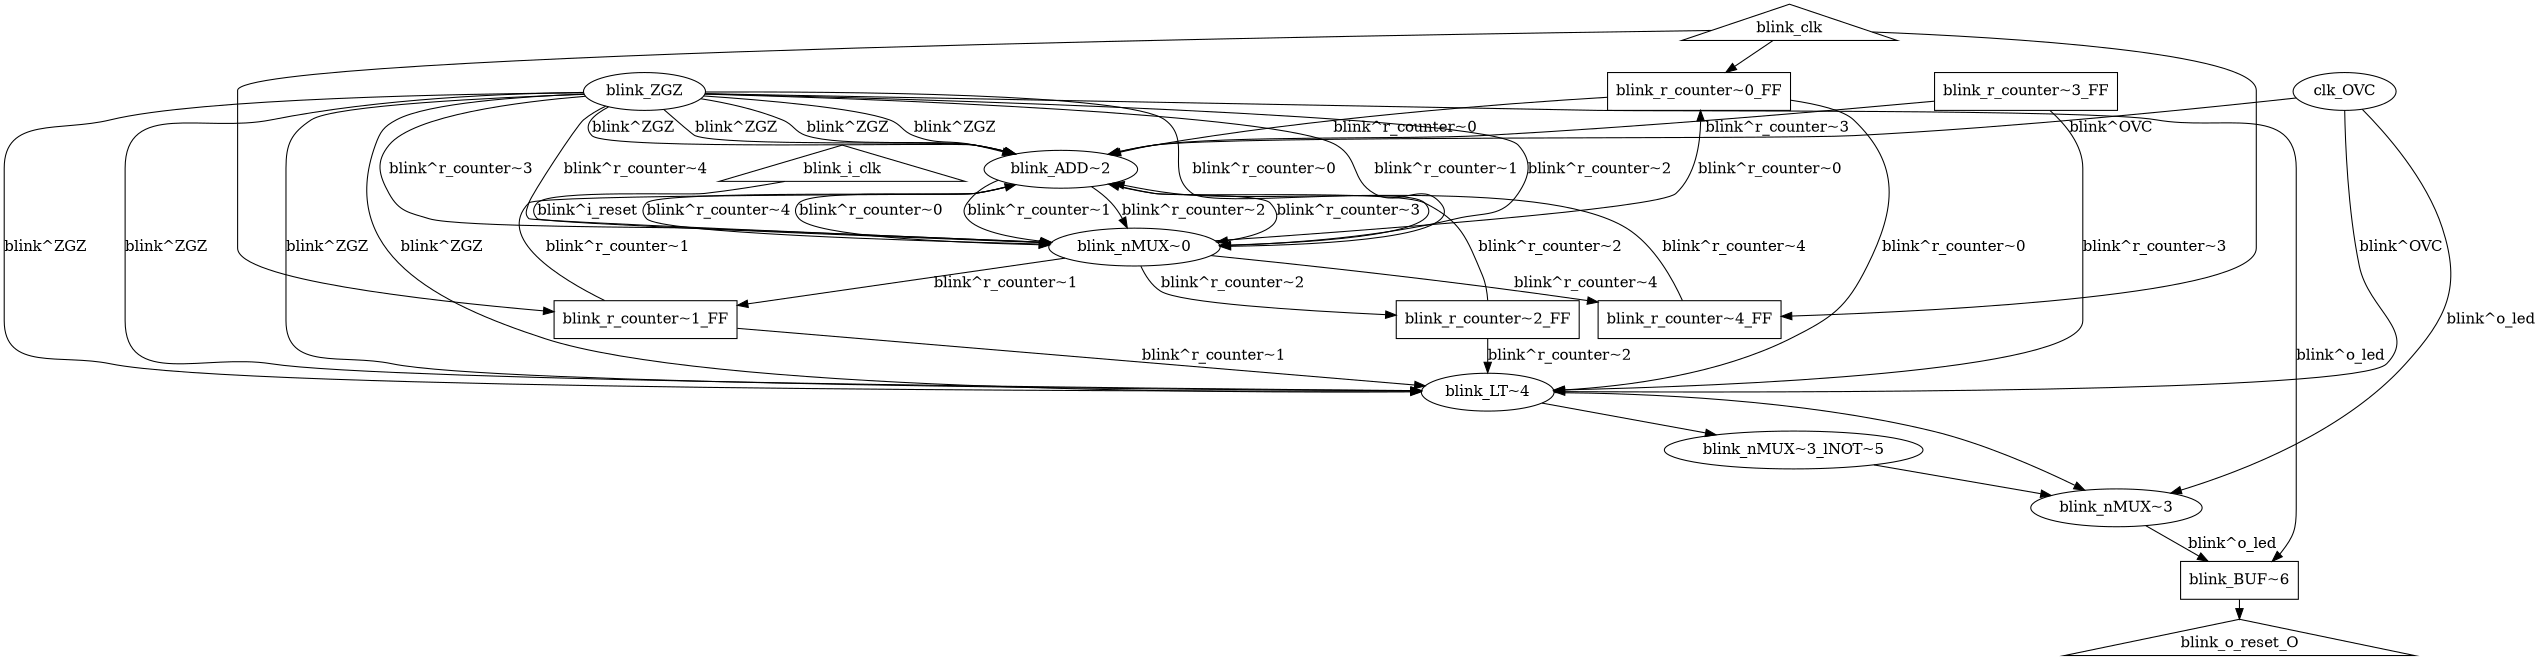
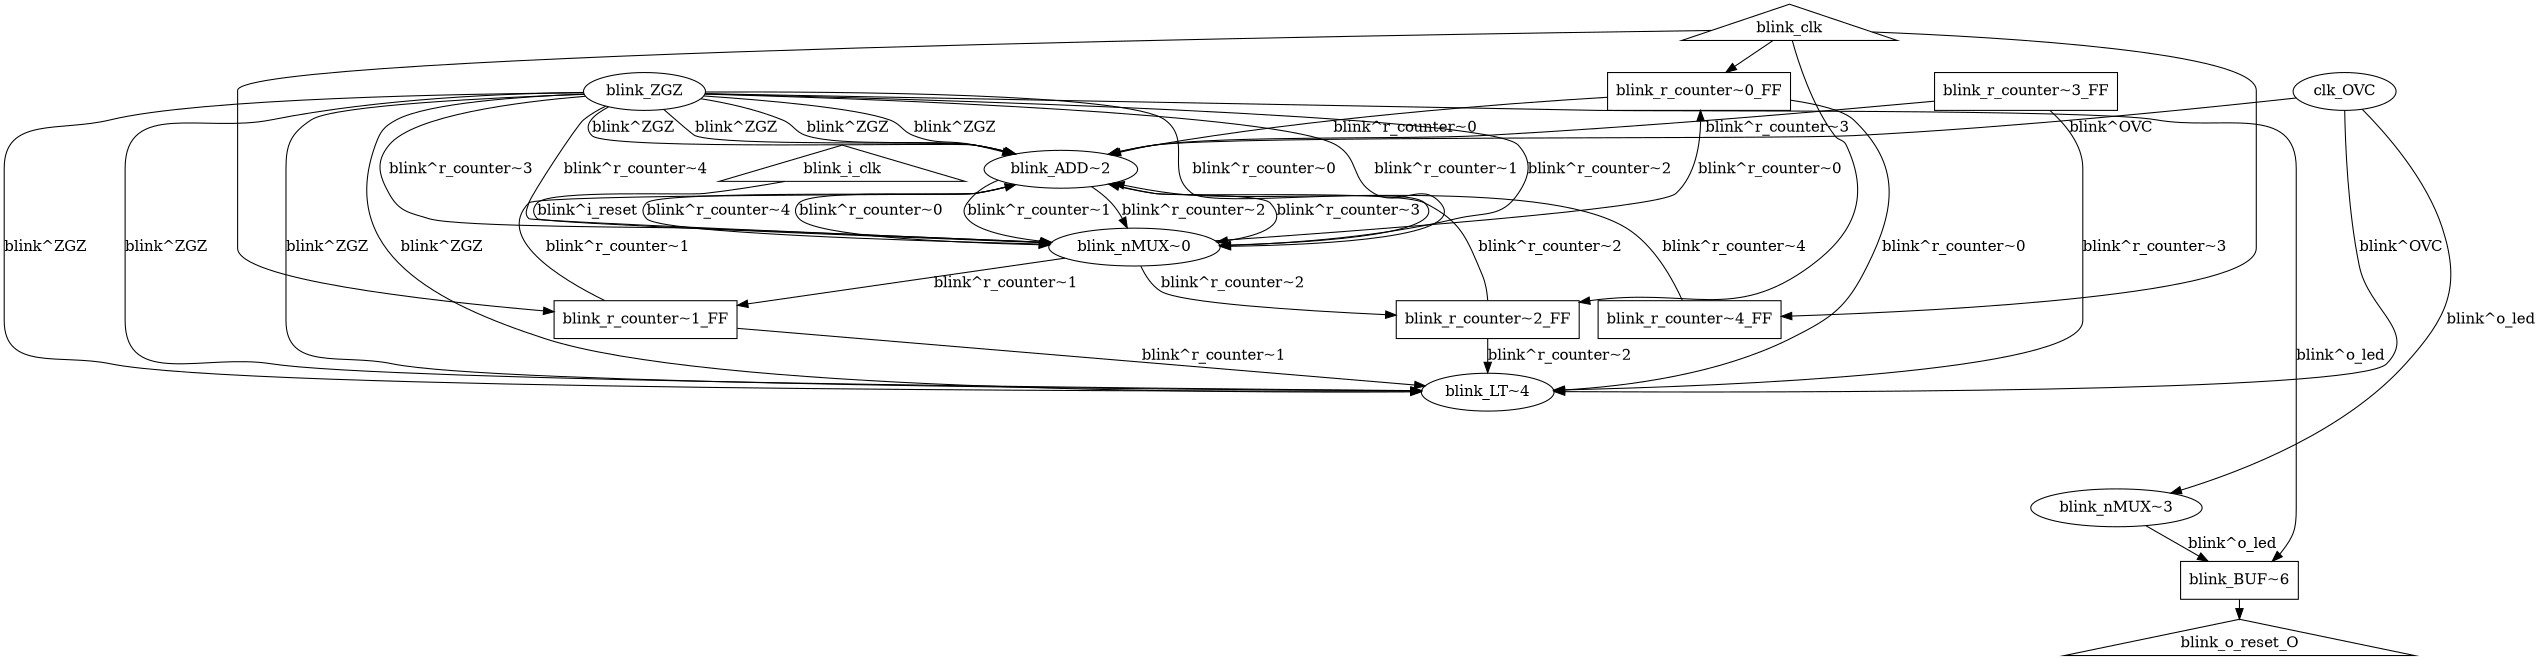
edge "blink_clk" -> "blink_r_counter~2_FF": added
edge "blink_nMUX~0" -> "blink_r_counter~4_FF": removed, label "blink^r_counter~4"
edge "blink_LT~4" -> "blink_nMUX~3": removed
node "blink_nMUX~3_lNOT~5": removed
